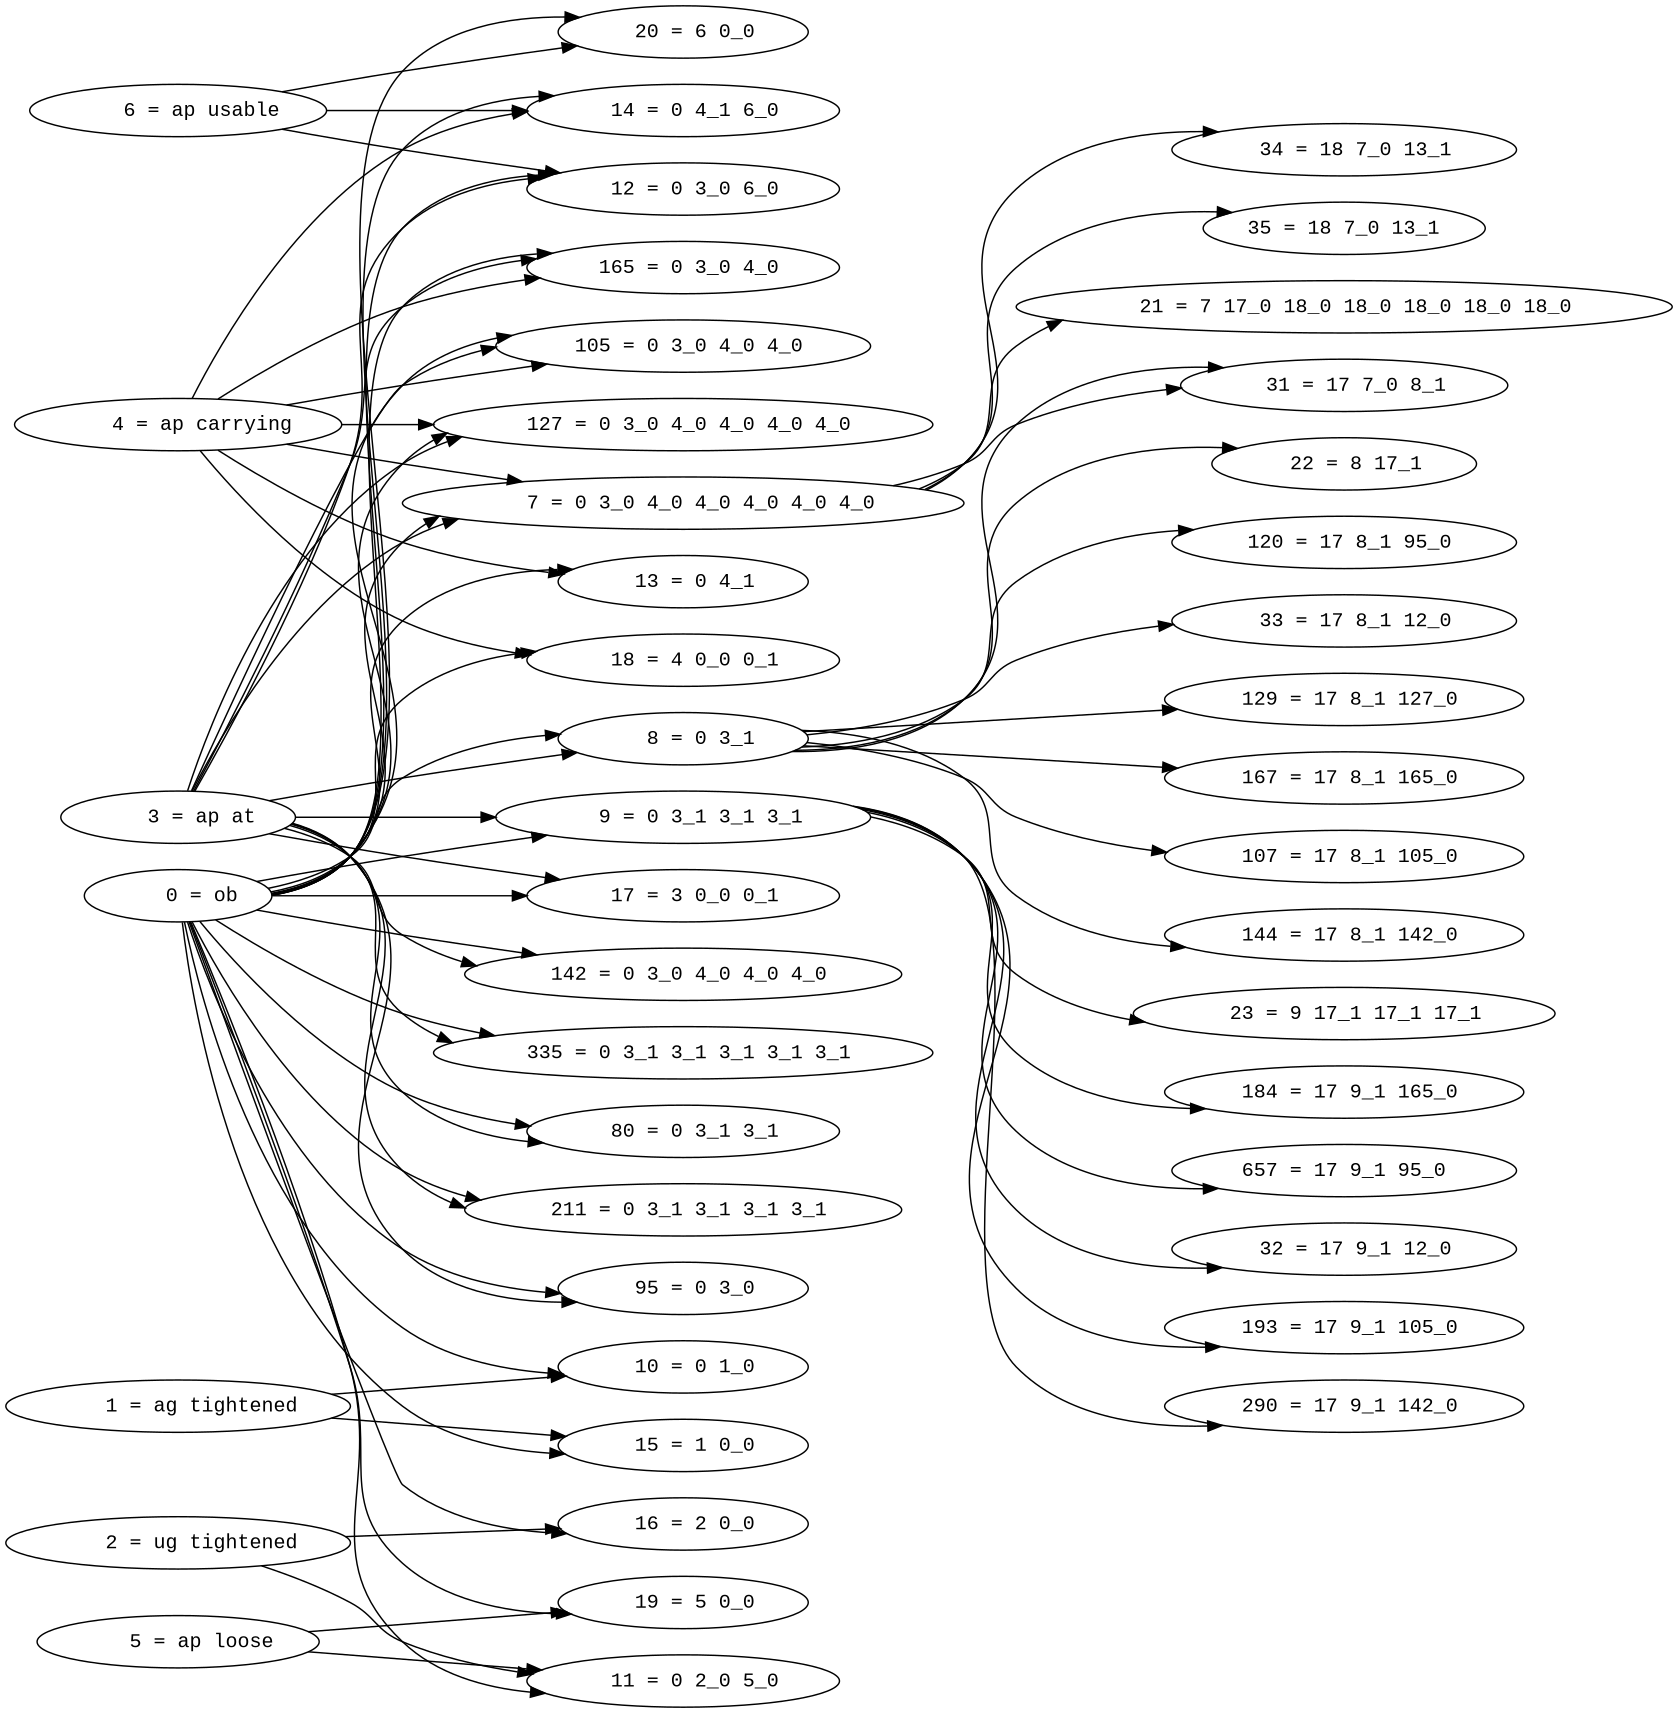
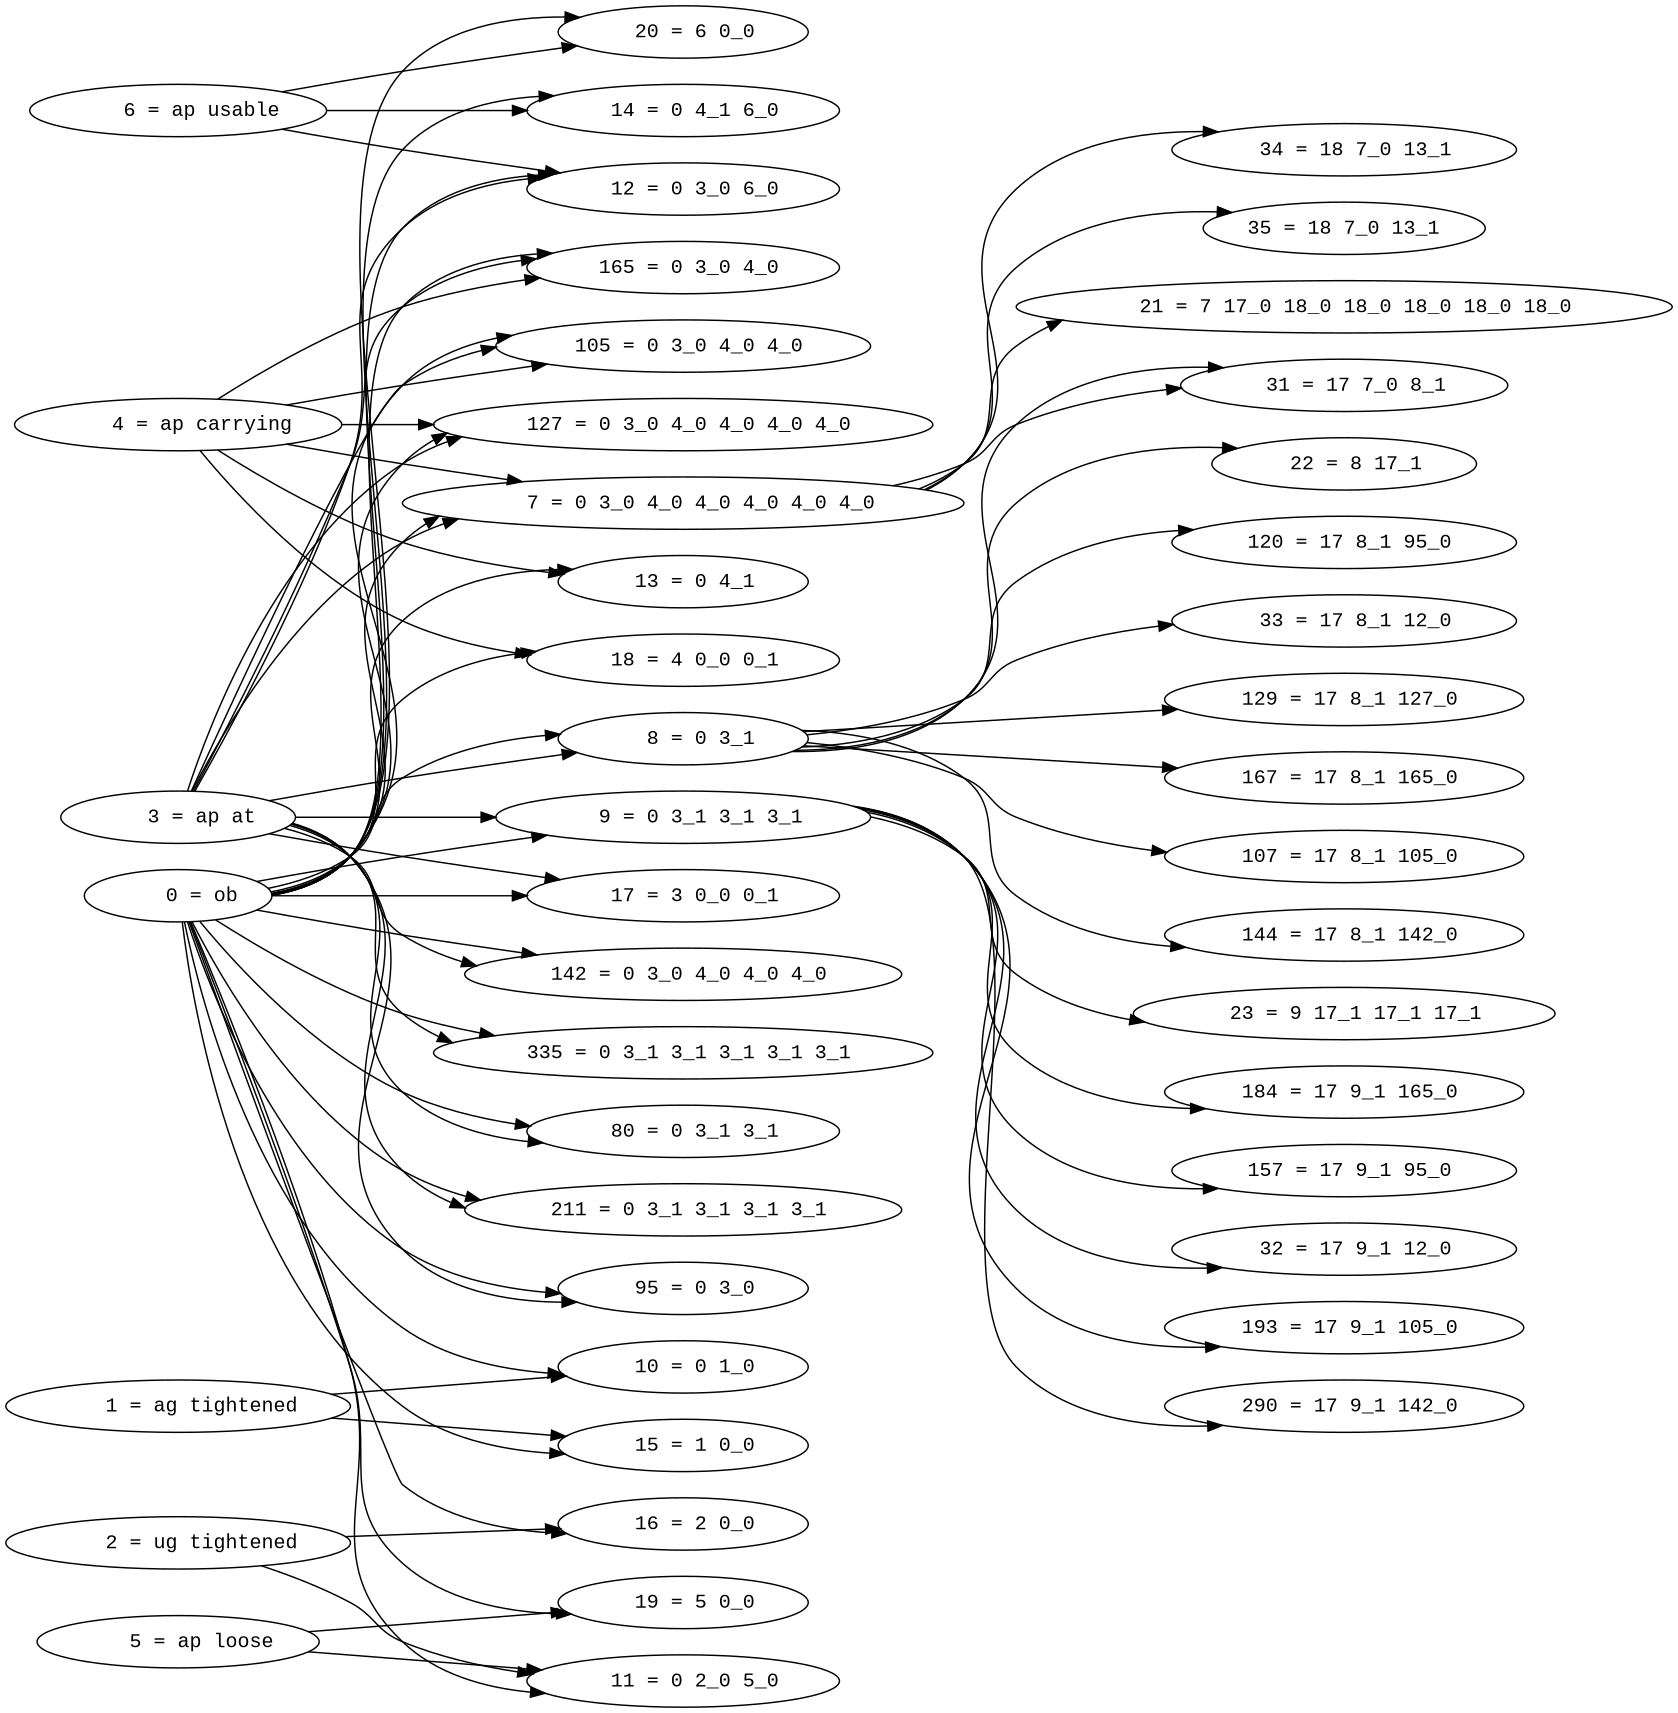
edge "4 = ap carrying" -> "14 = 0 4_1 6_0": removed
node "657 = 17 9_1 95_0": label "657 = 17 9_1 95_0" -> "157 = 17 9_1 95_0"
